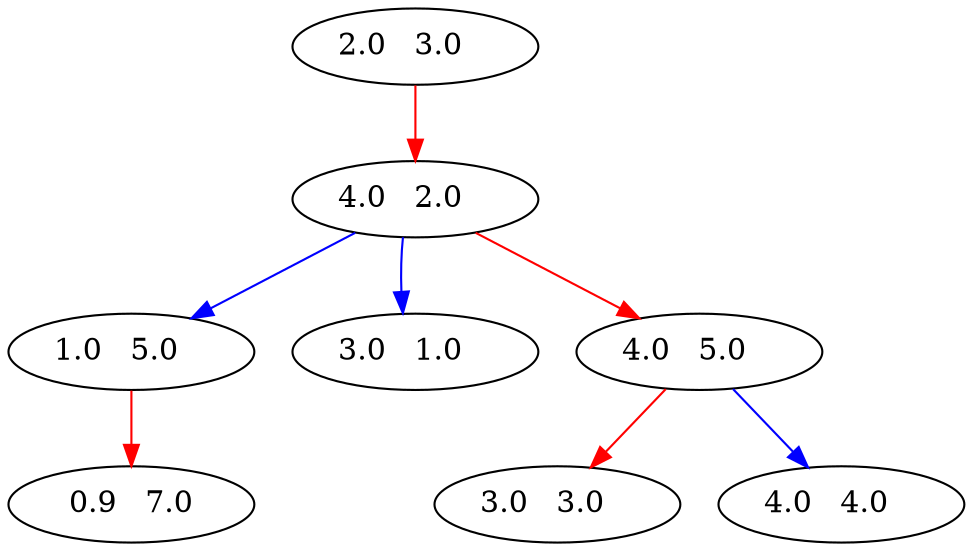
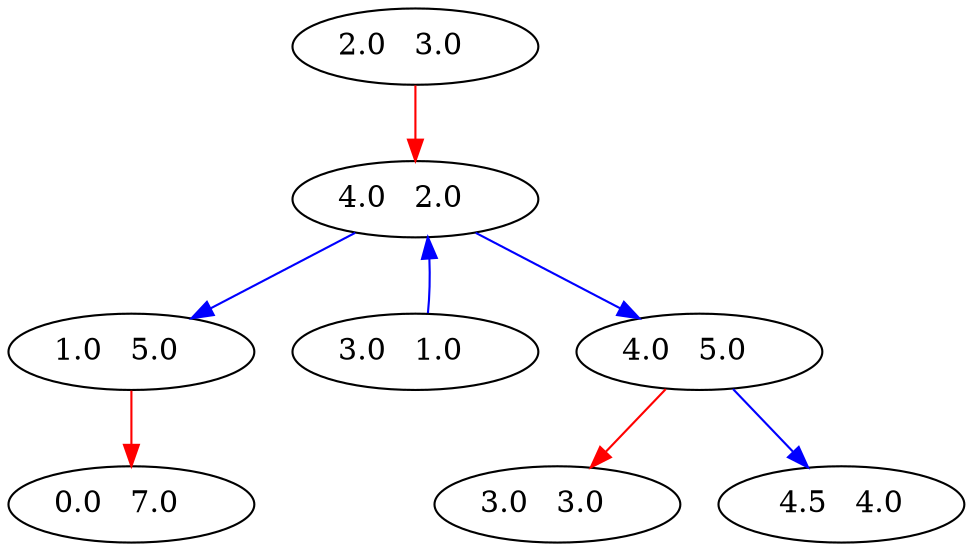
edge "4.0   2.0" -> "3.0   1.0": reversed
edge "4.0   2.0" -> "4.0   5.0": color red -> blue
node "0.9   7.0": label "0.9   7.0" -> "0.0   7.0"
node "4.0   4.0": label "4.0   4.0" -> "4.5   4.0"
